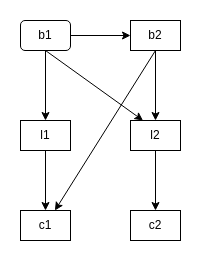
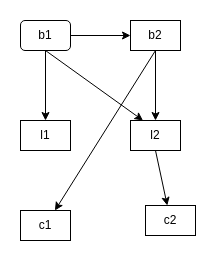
edge "l1" -> "c1": removed
node "c2": moved (156, 226) -> (171, 221)
